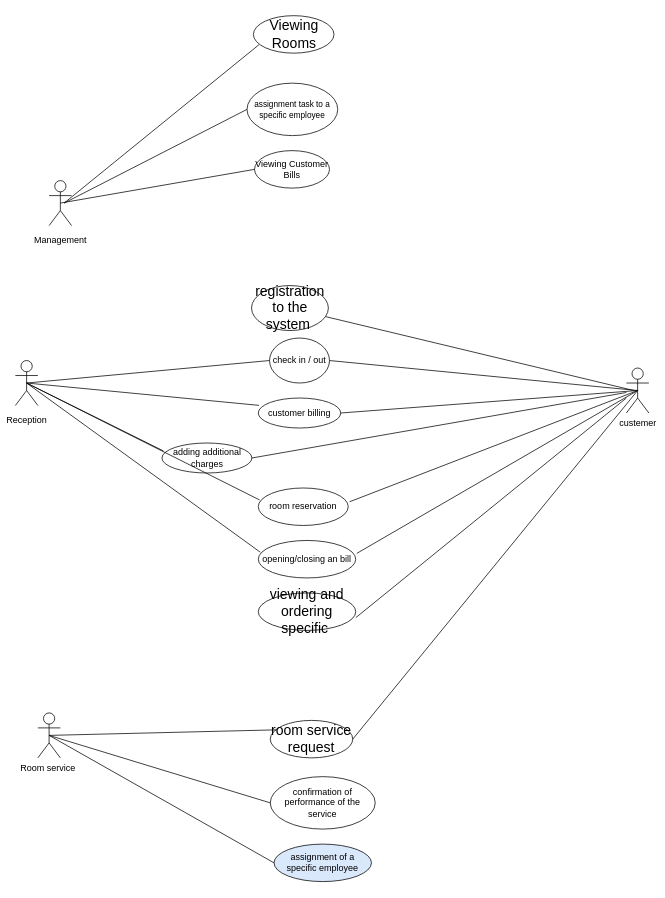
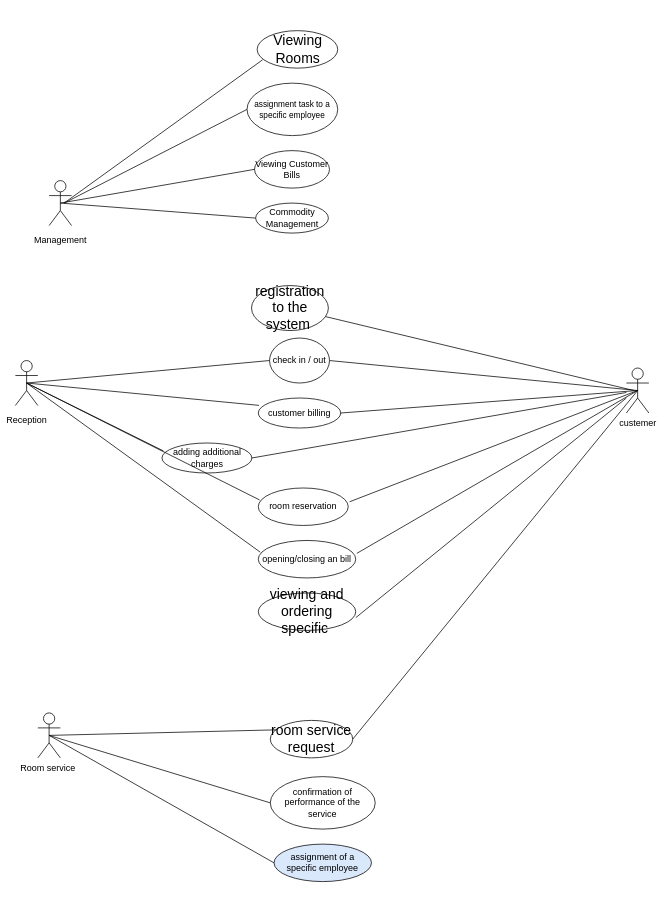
node "Viewing Rooms": moved (294, 34) -> (298, 49)
edge "Management" -- "Commodity Management": added
node "Commodity Management": added
